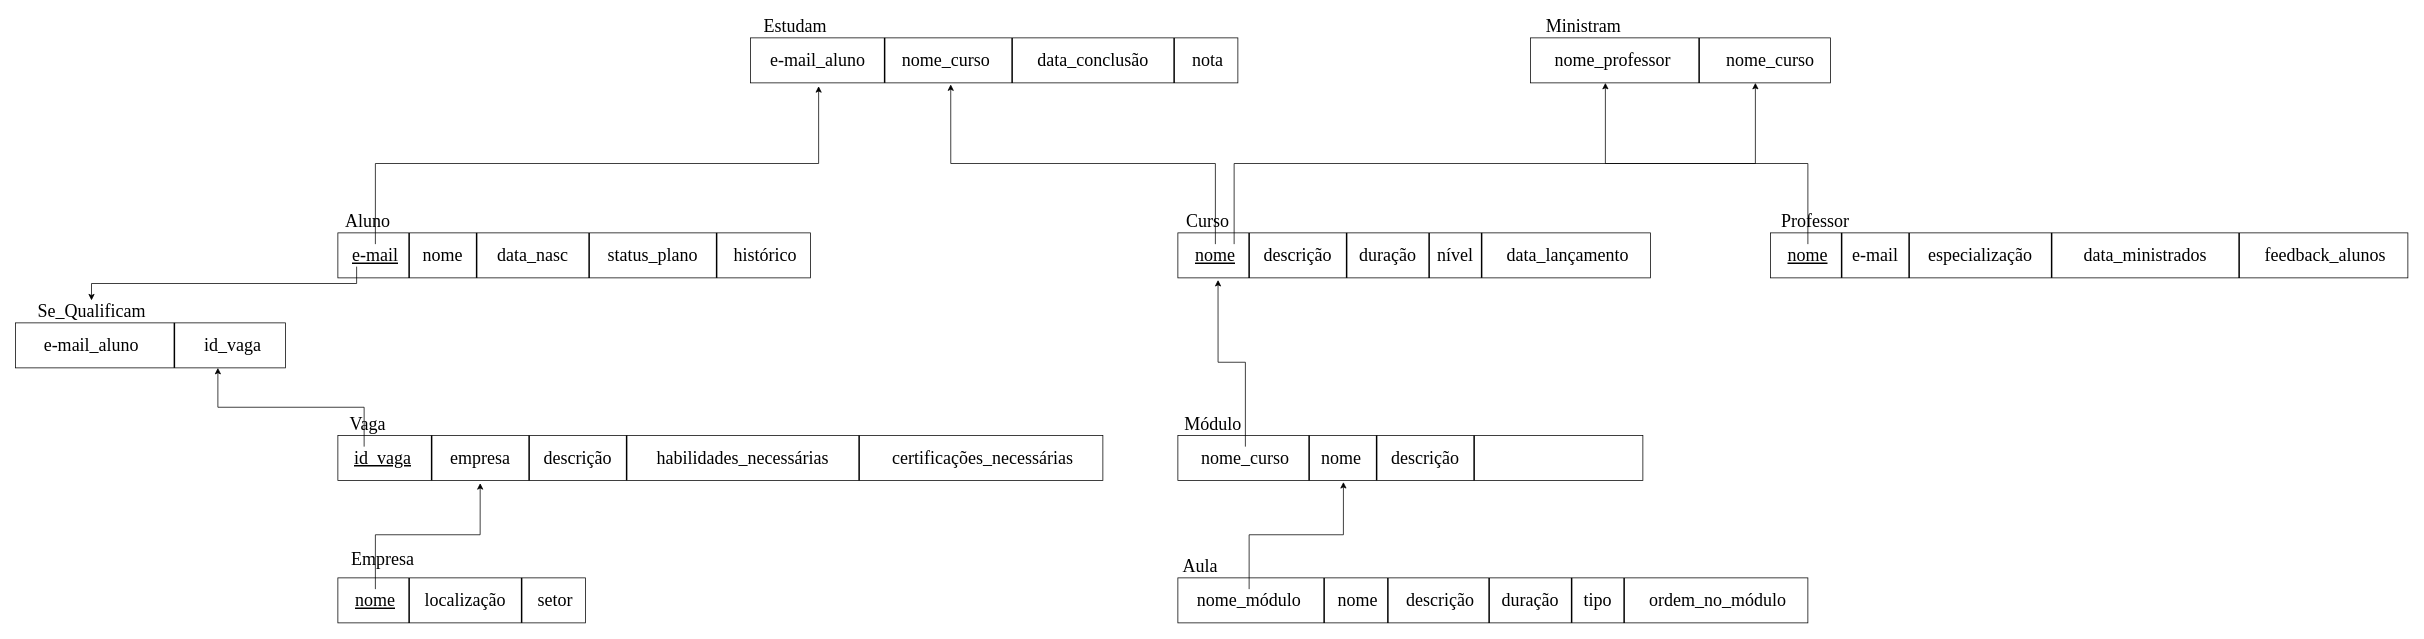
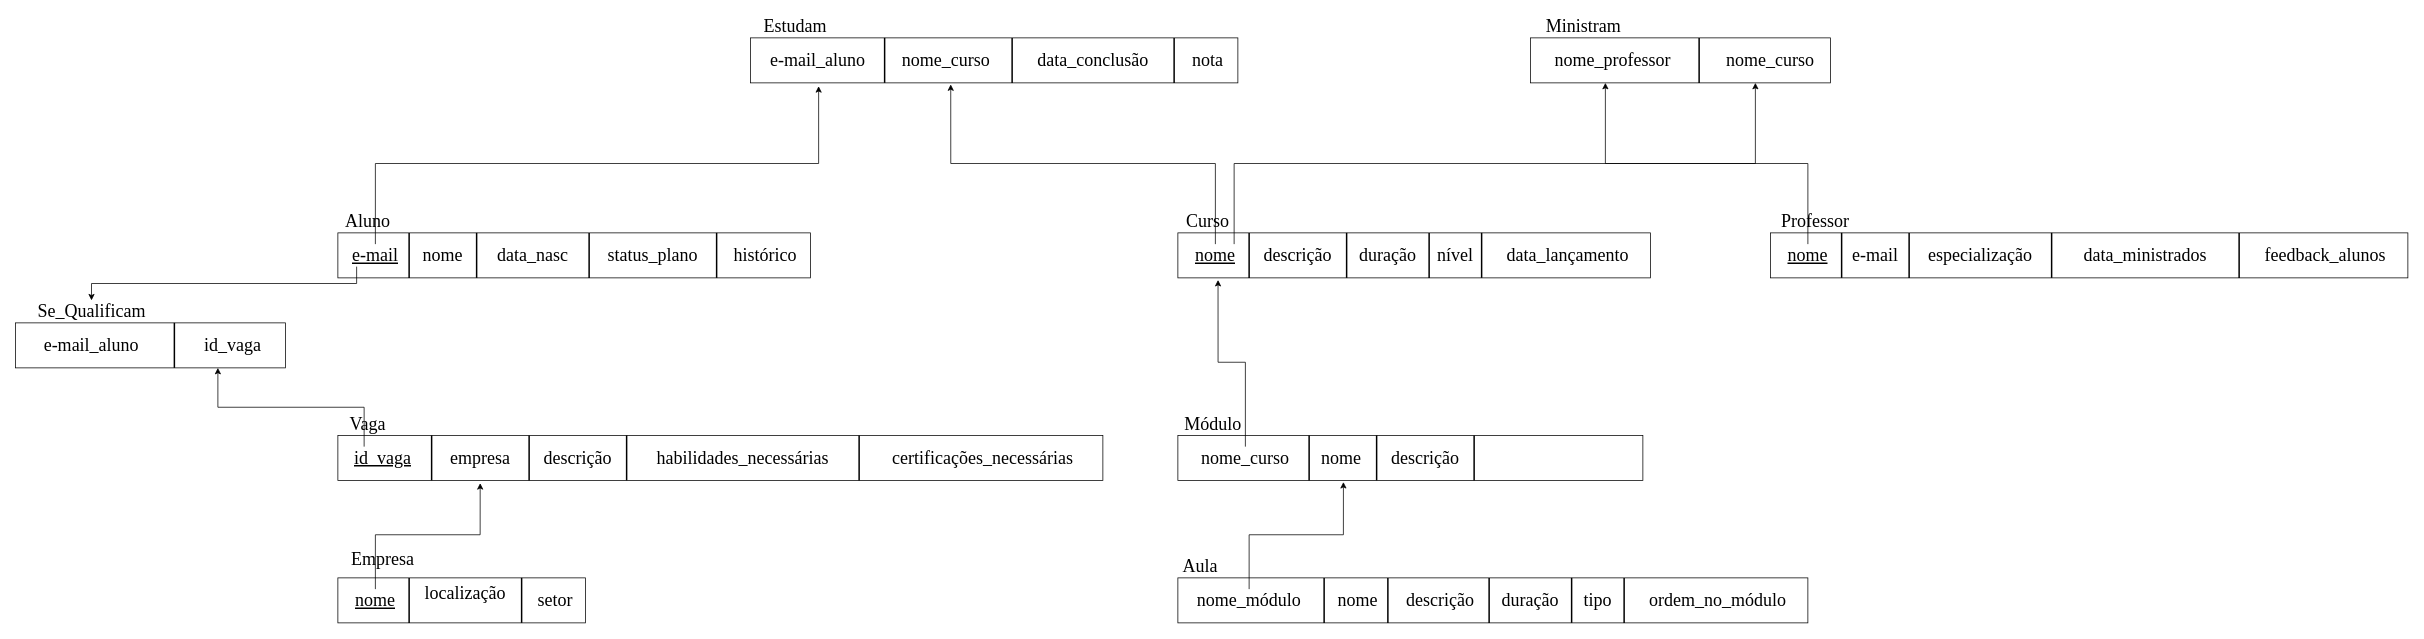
node "localização": moved (465, 600) -> (465, 593)
